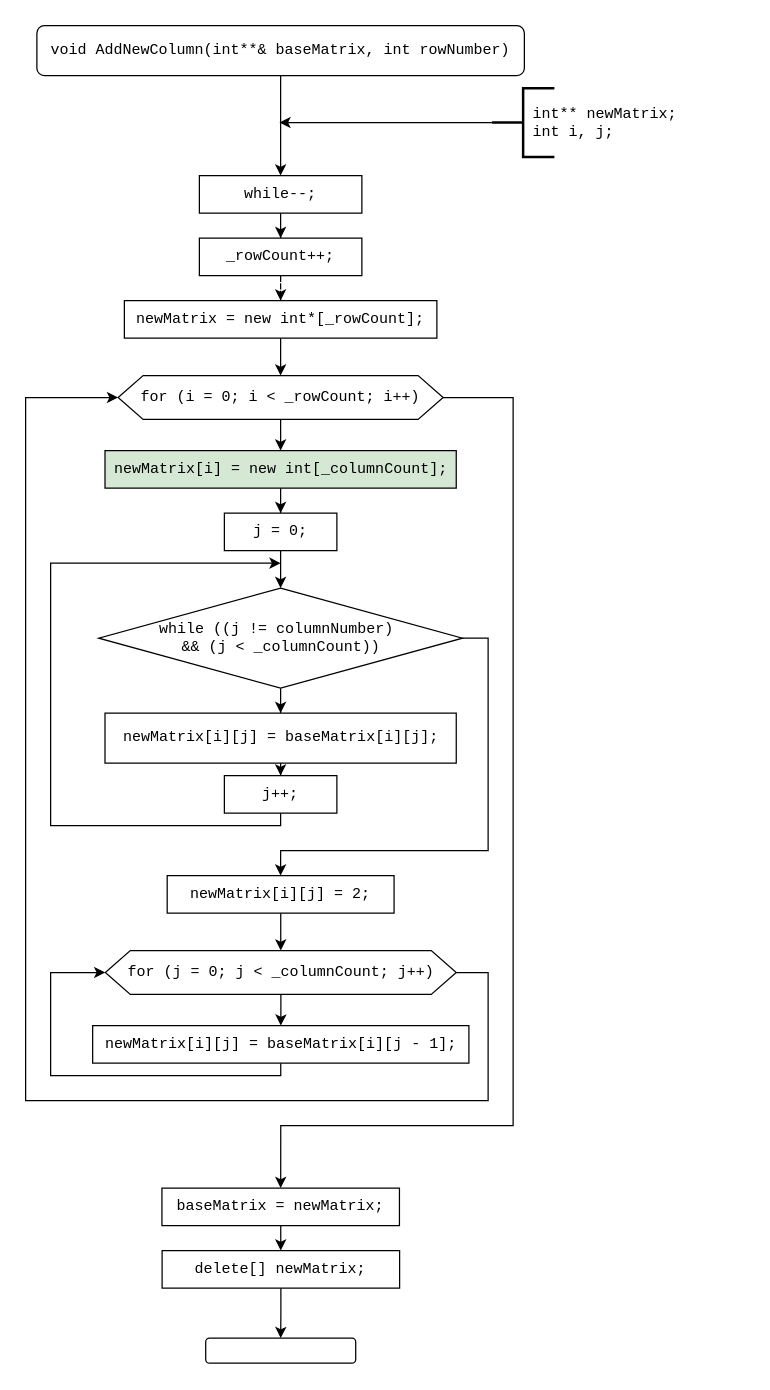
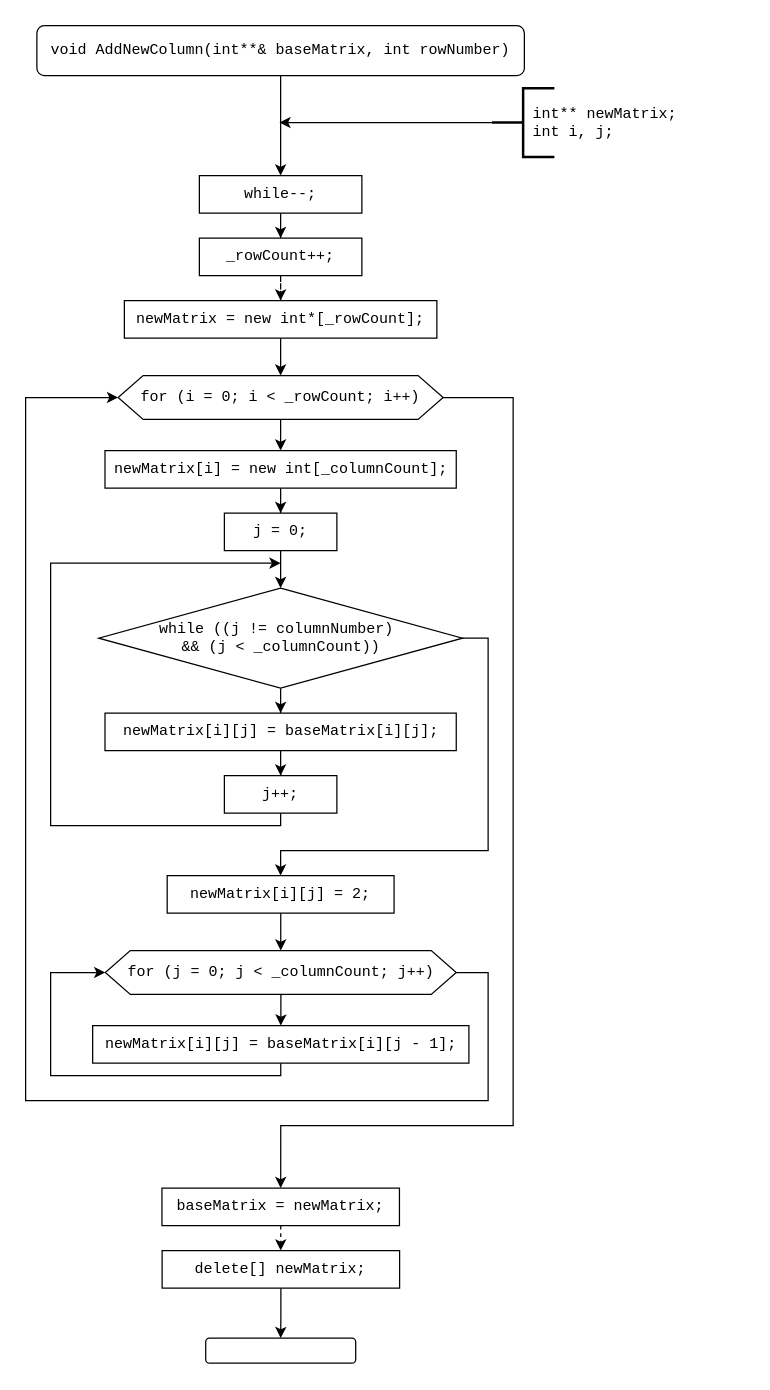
node "newMatrix[i] = new int[_columnCount];": fillcolor #d5e8d4 -> #ffffff
node "newMatrix[i][j] = baseMatrix[i][j];": size 351x50 -> 351x38
edge "baseMatrix = newMatrix;" -> "delete[] newMatrix;": style solid -> dashed
